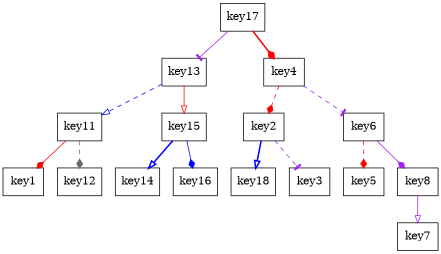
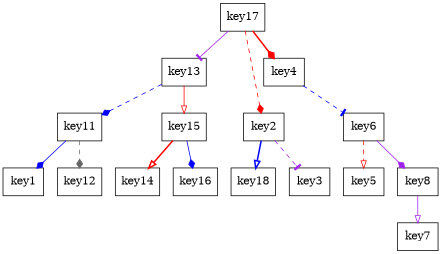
edge "key4" -> "key2": now "key17" -> "key2"
edge "key13" -> "key11": arrowhead onormal -> diamond
edge "key4" -> "key6": color purple -> blue
edge "key11" -> "key1": color red -> blue
edge "key6" -> "key5": arrowhead diamond -> onormal
edge "key15" -> "key14": color blue -> red
